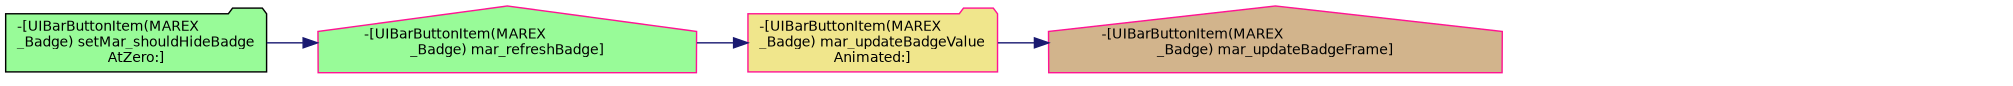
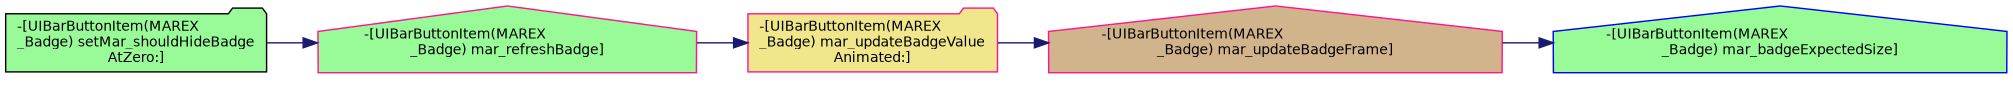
node "-[UIBarButtonItem(MAREX _Badge) mar_badgeExpectedSize]": added
